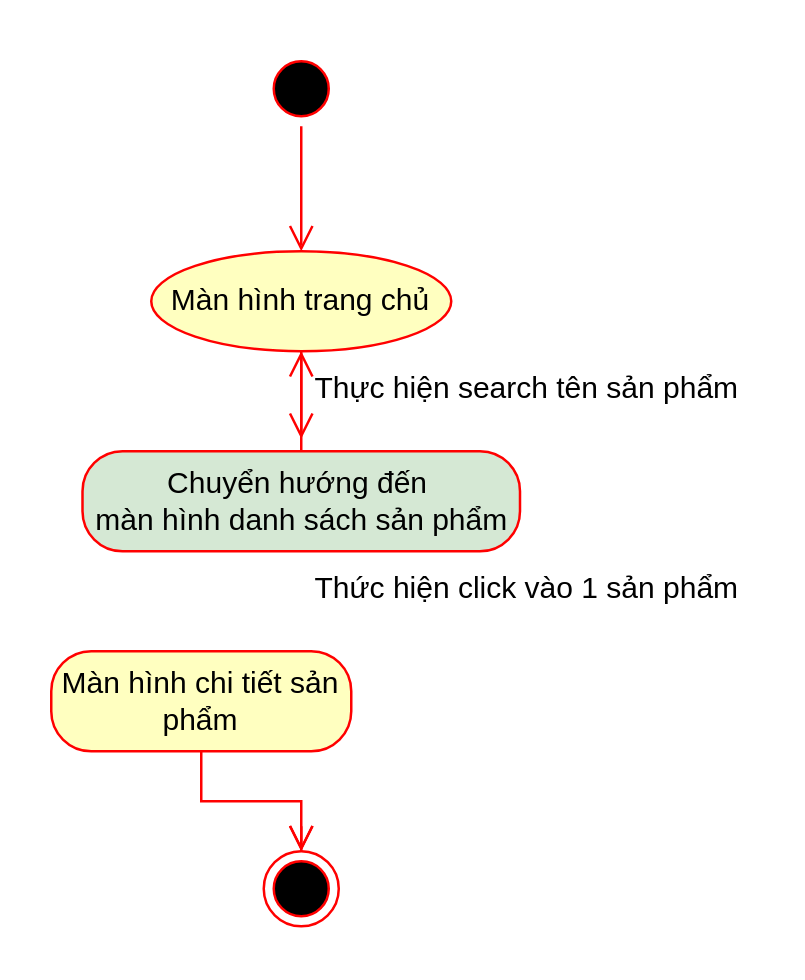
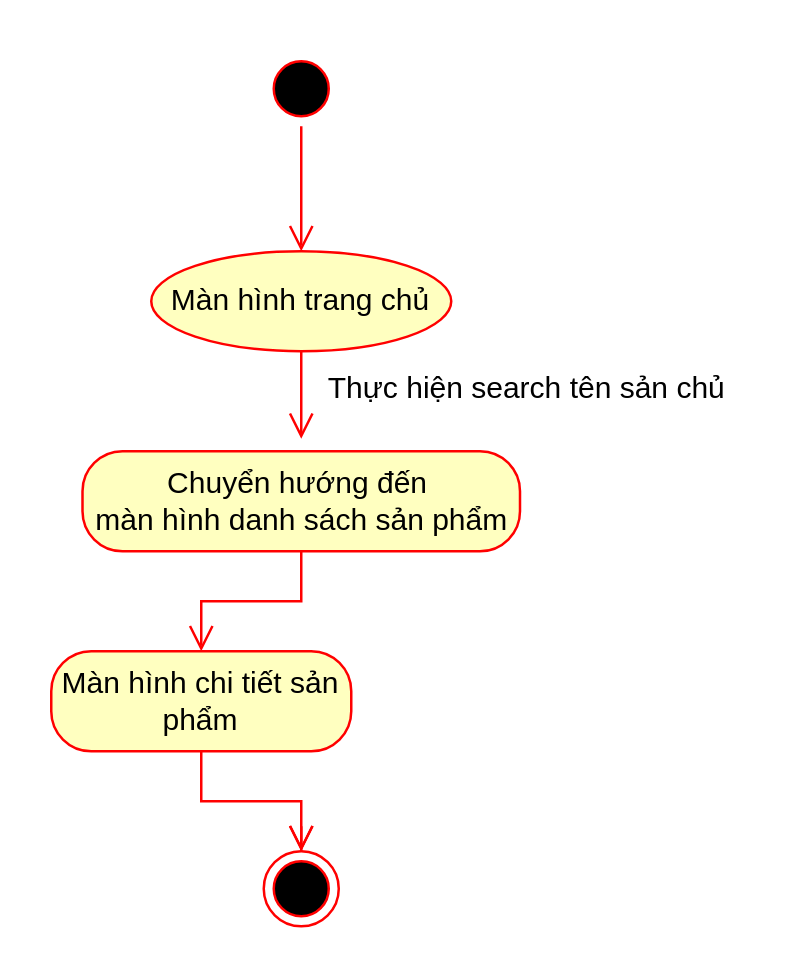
node "Thực hiện search tên sản phẩm": label "Thực hiện search tên sản phẩm" -> "Thực hiện search tên sản chủ"
edge "Chuyển hướng đến màn hình danh sách sản phẩm" -> "Màn hình trang chủ": now "Chuyển hướng đến màn hình danh sách sản phẩm" -> "Màn hình chi tiết sản phẩm"
node "Chuyển hướng đến màn hình danh sách sản phẩm": fillcolor #d5e8d4 -> #ffffc0
node "Thức hiện click vào 1 sản phẩm": removed
